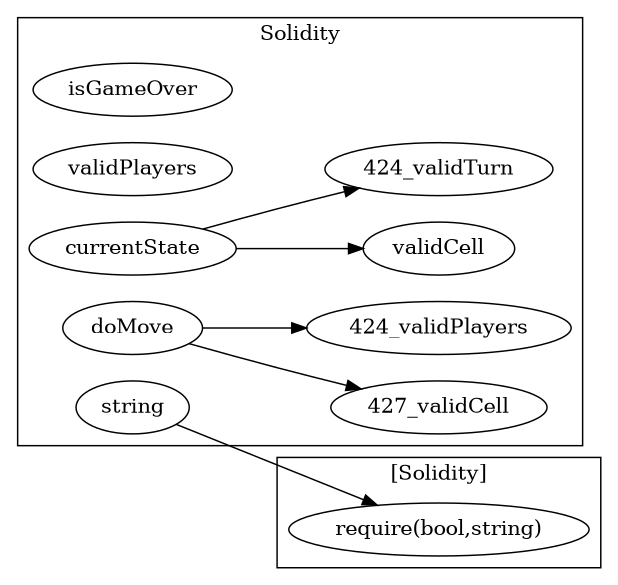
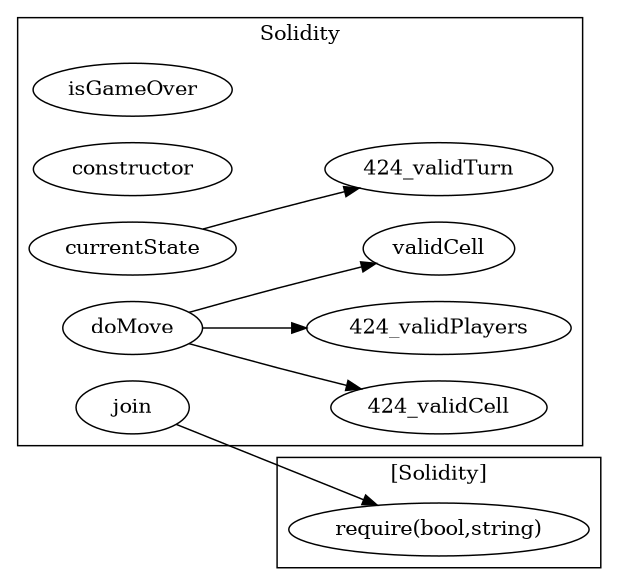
node "validPlayers": label "validPlayers" -> "constructor"
edge "currentState" -> "validCell": now "doMove" -> "validCell"
node "string": label "string" -> "join"
node "427_validCell": label "427_validCell" -> "424_validCell"
